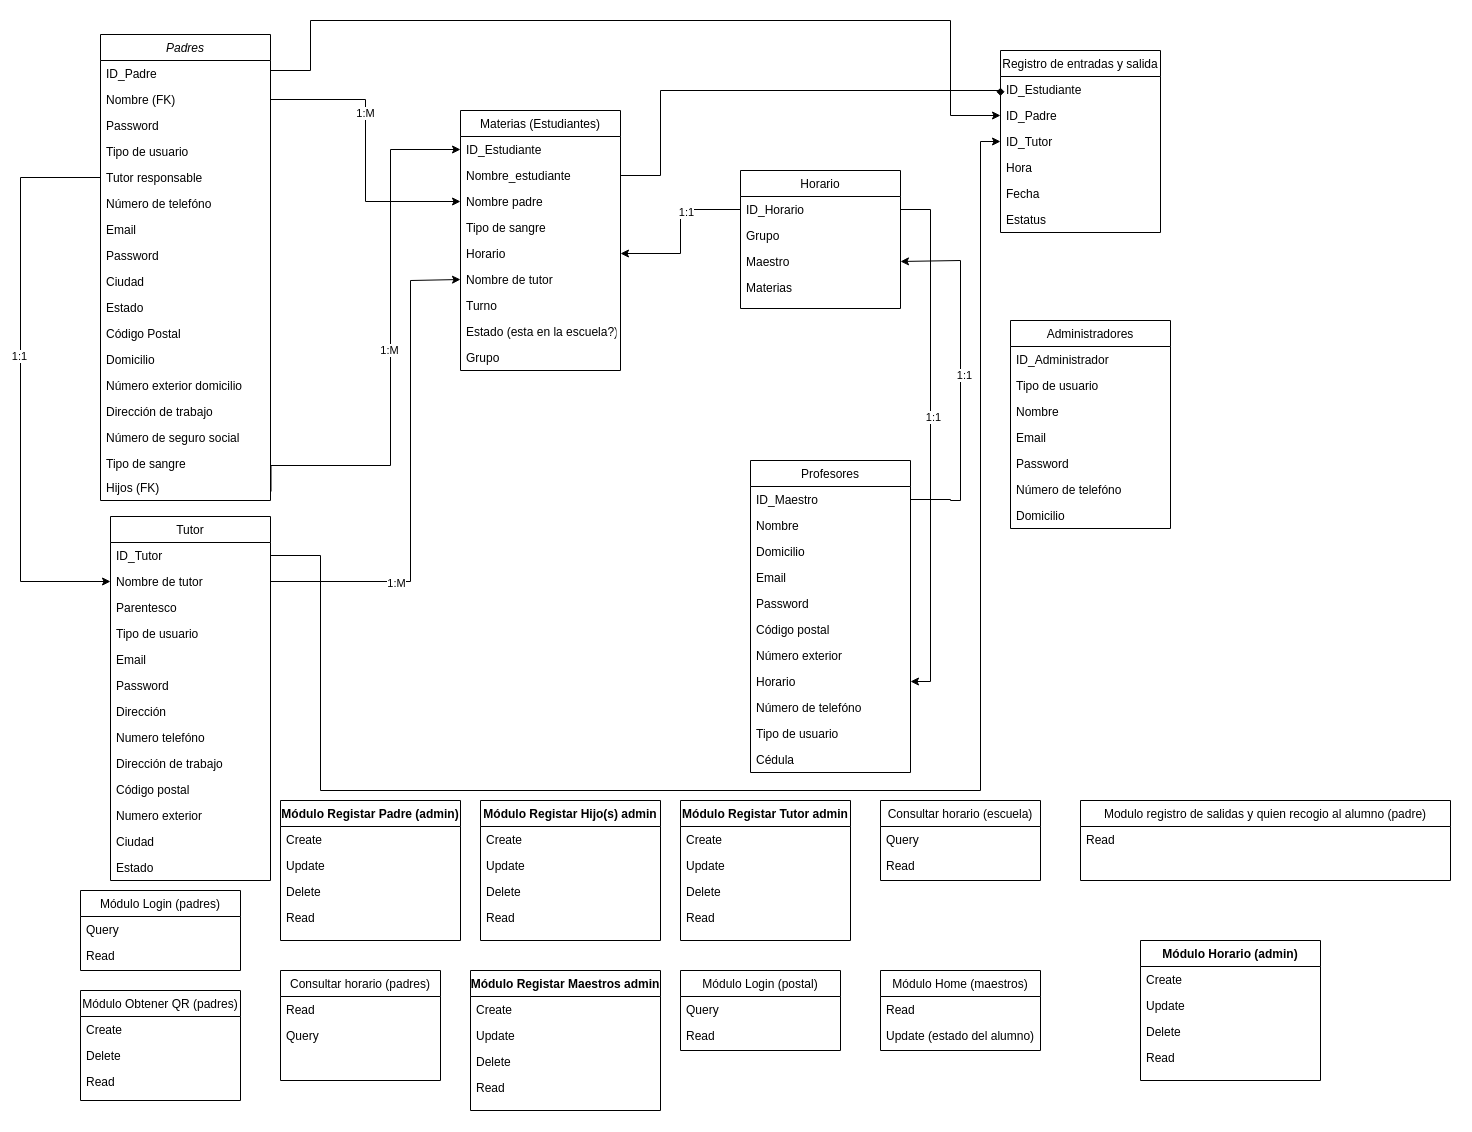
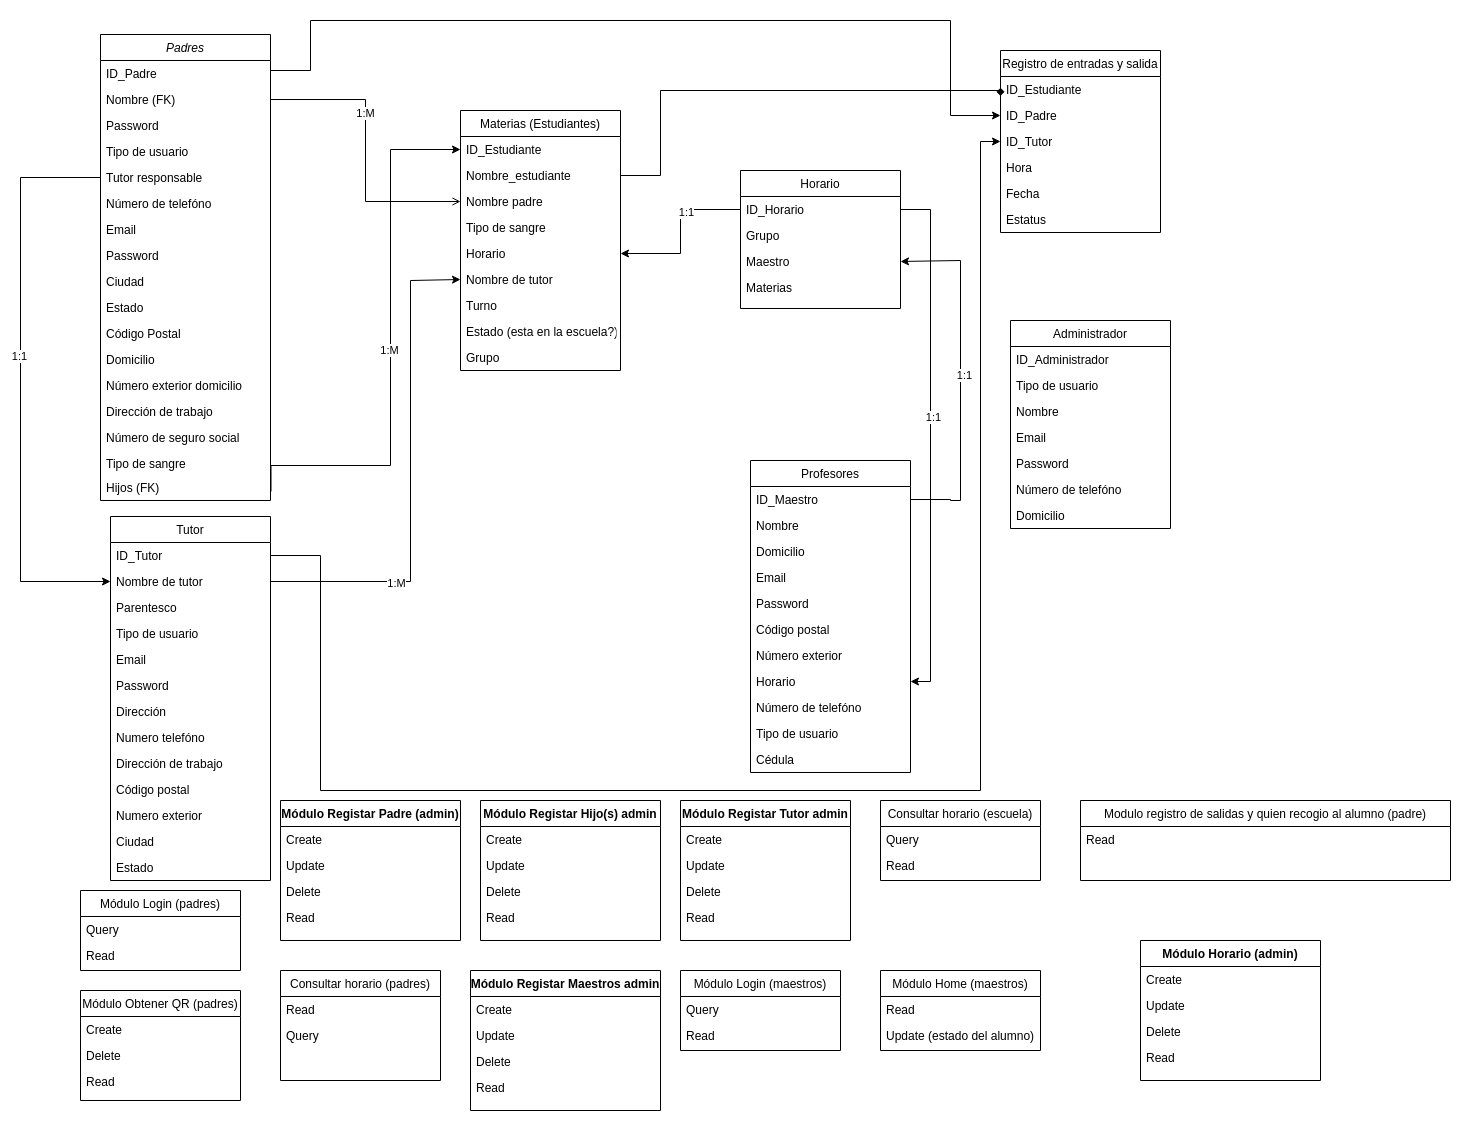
edge "Nombre (FK)" -> "Nombre padre": arrowhead classic -> open
node "Administradores": label "Administradores" -> "Administrador"
node "Módulo Login (postal)": label "Módulo Login (postal)" -> "Módulo Login (maestros)"
